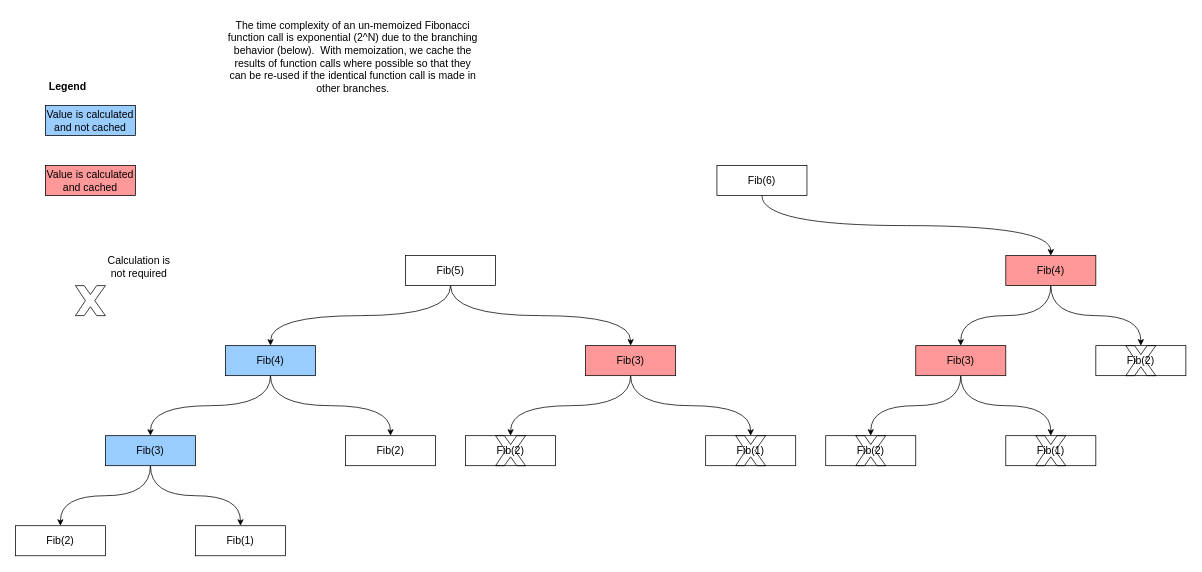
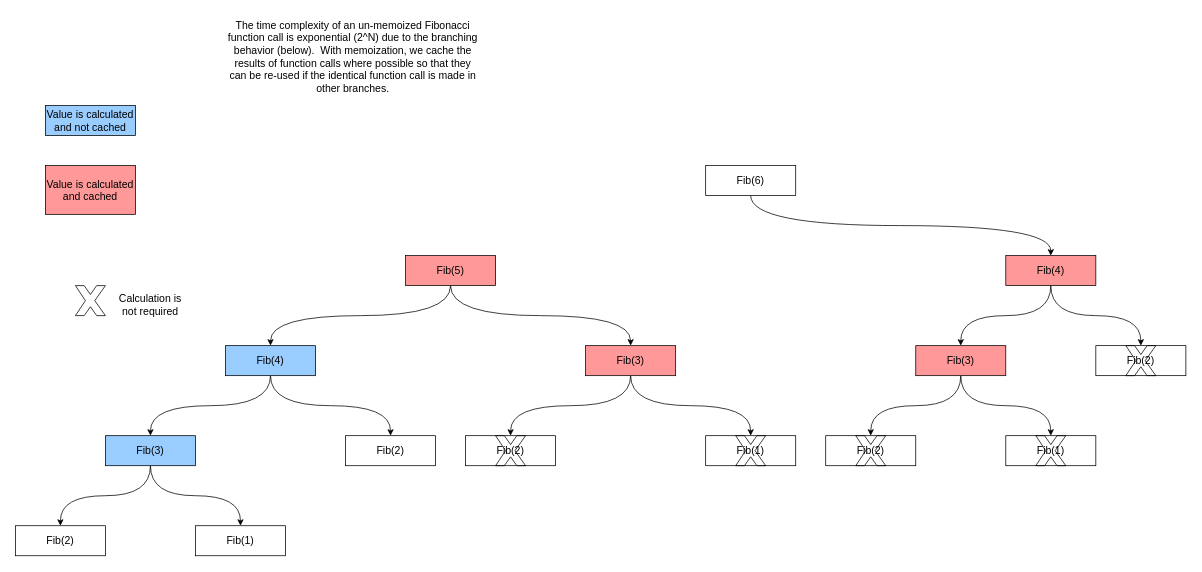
node "Legend": removed
node "Value is calculated and cached": size 90x30 -> 90x49
node "Fib(6)": moved (762, 180) -> (750, 180)
node "Calculation is not required": moved (139, 267) -> (150, 304)
node "Fib(5)": fillcolor #ffffff -> #ff9999
